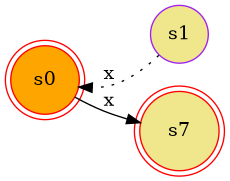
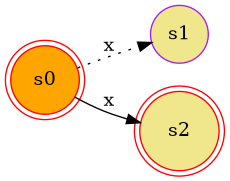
edge "s1" -> "s0": reversed
node "s7": label "s7" -> "s2"
